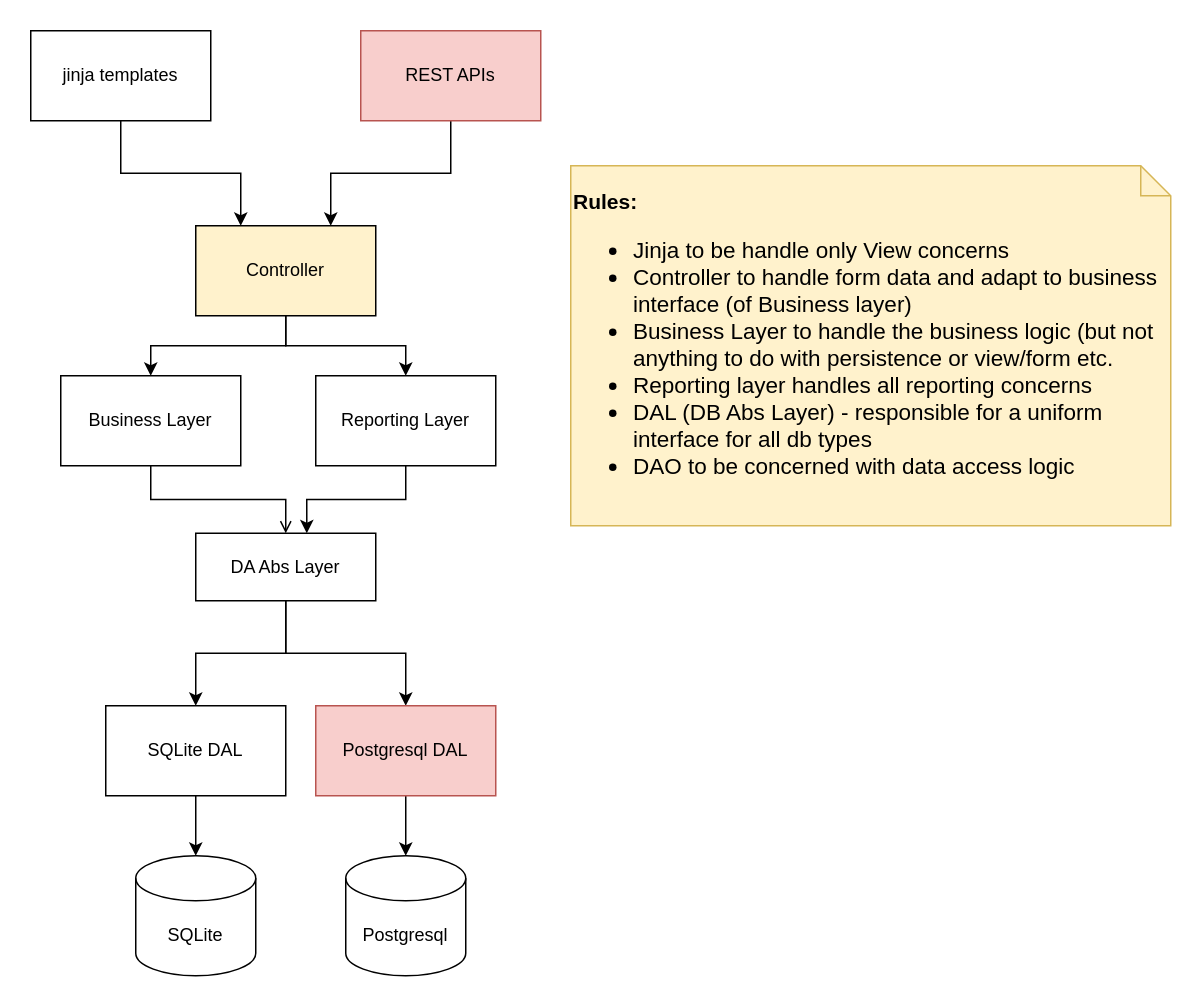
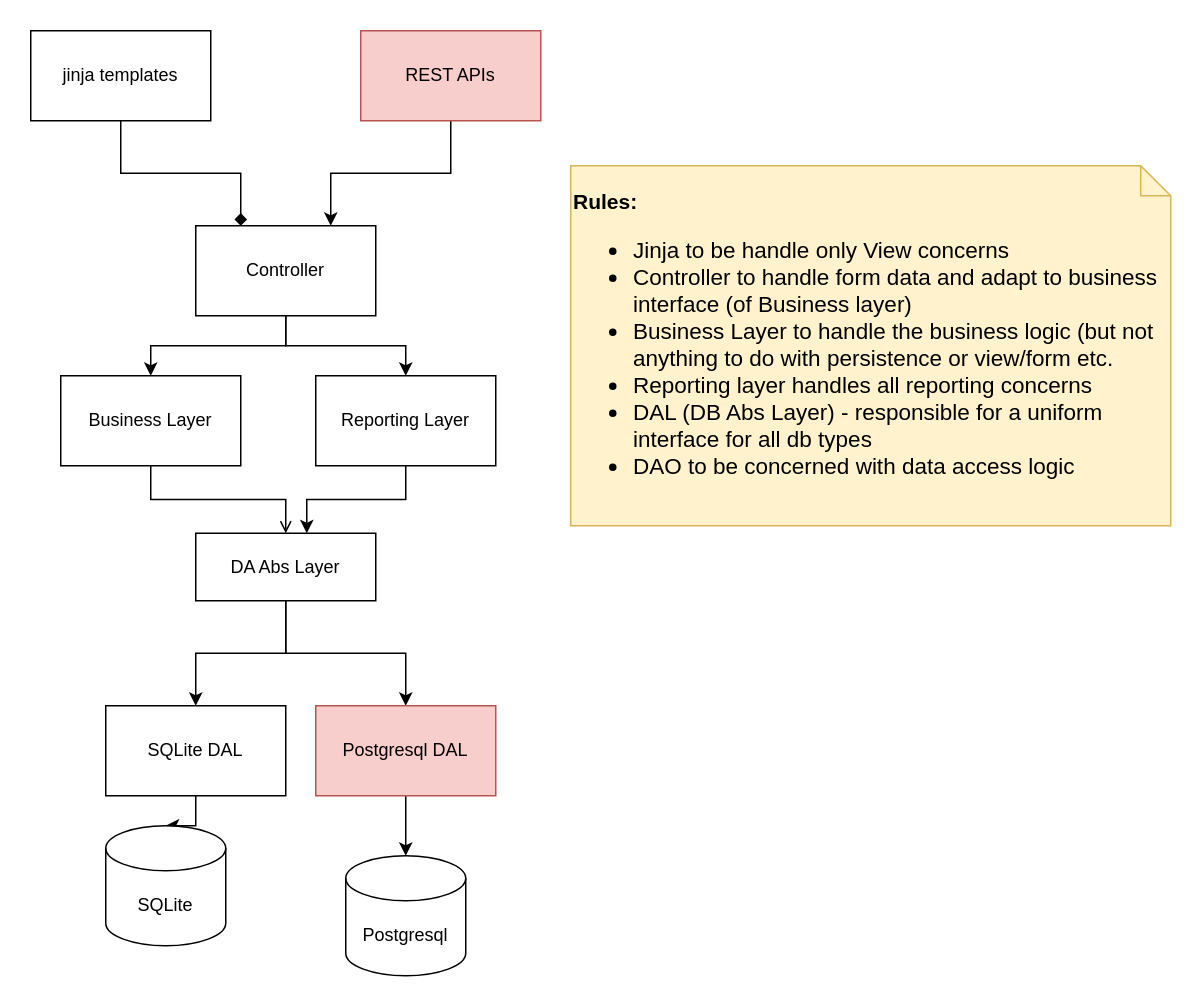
edge "jinja templates" -> "Controller": arrowhead classic -> diamond
node "Controller": fillcolor #fff2cc -> #ffffff
node "SQLite": moved (196, 916) -> (166, 886)
